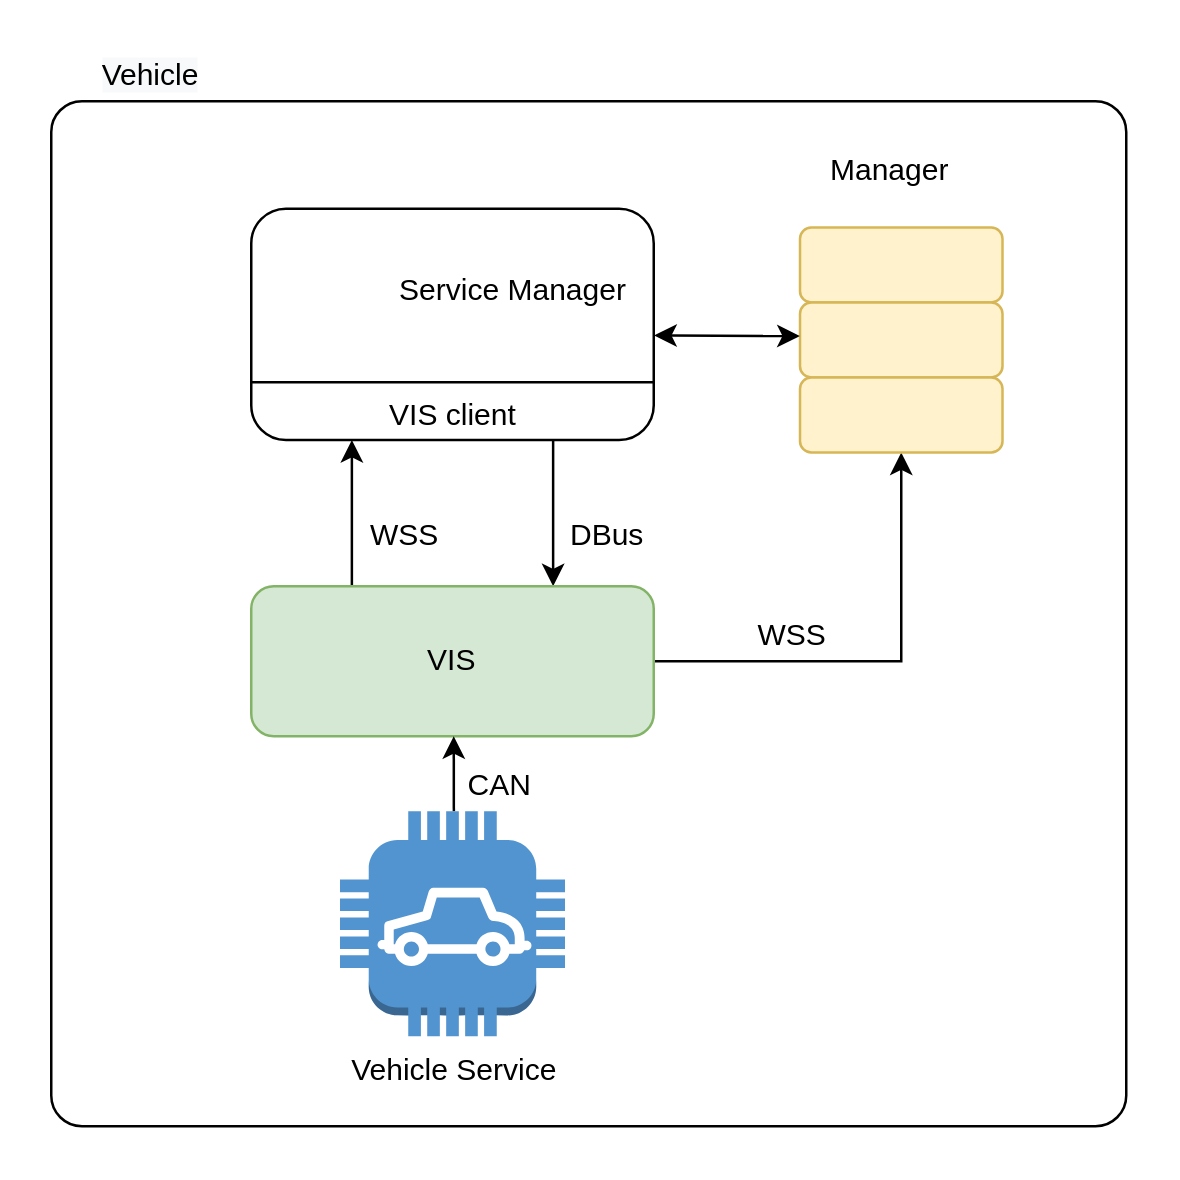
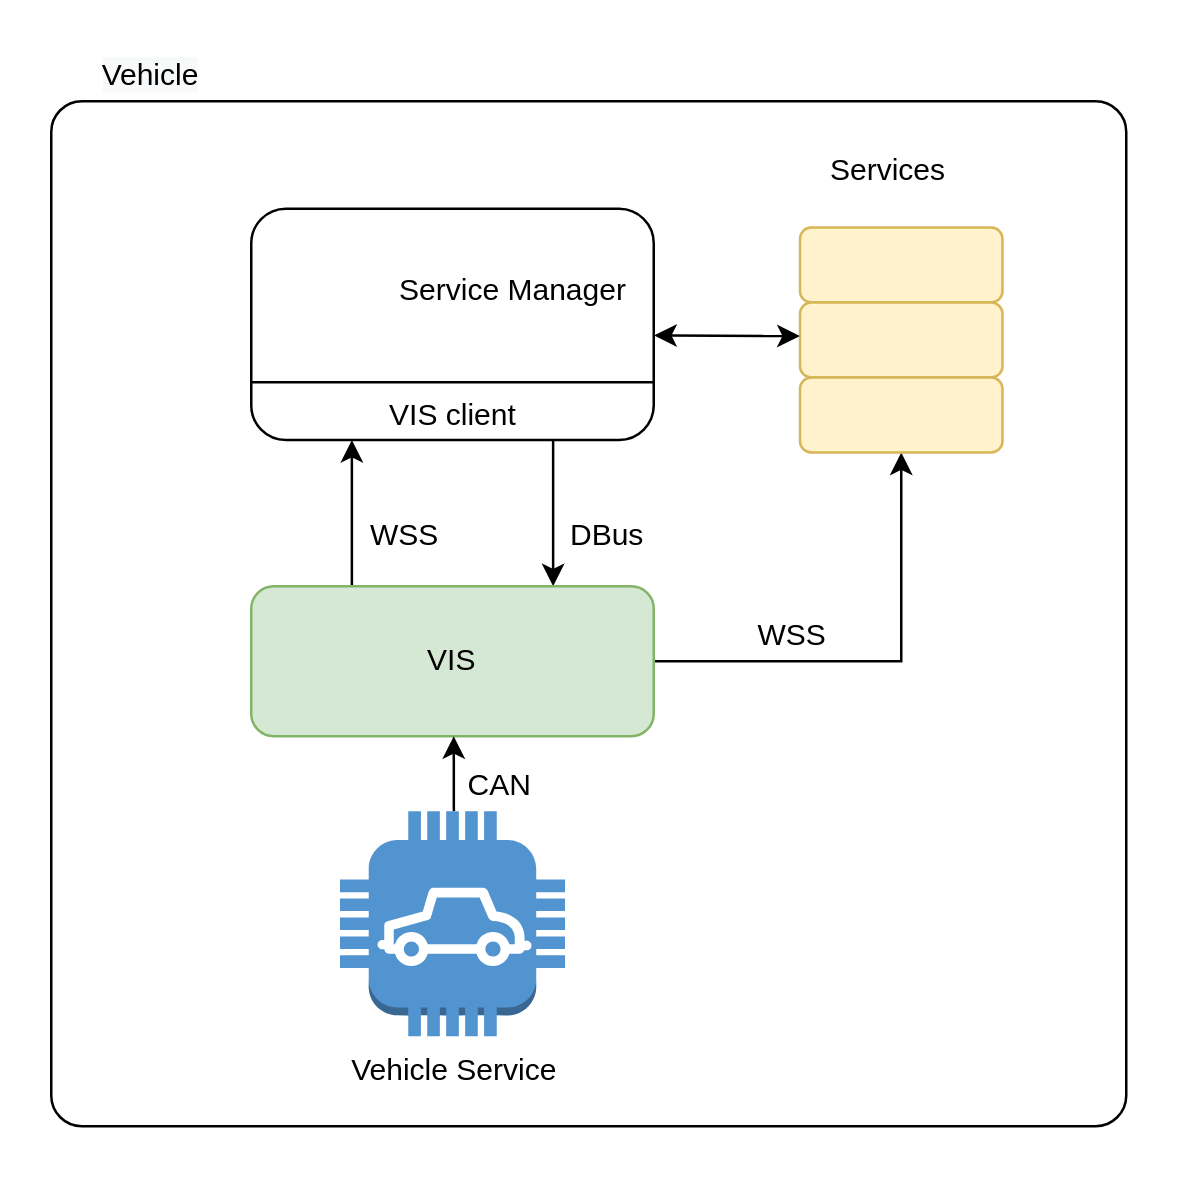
node "Manager": label "Manager" -> "Services"
